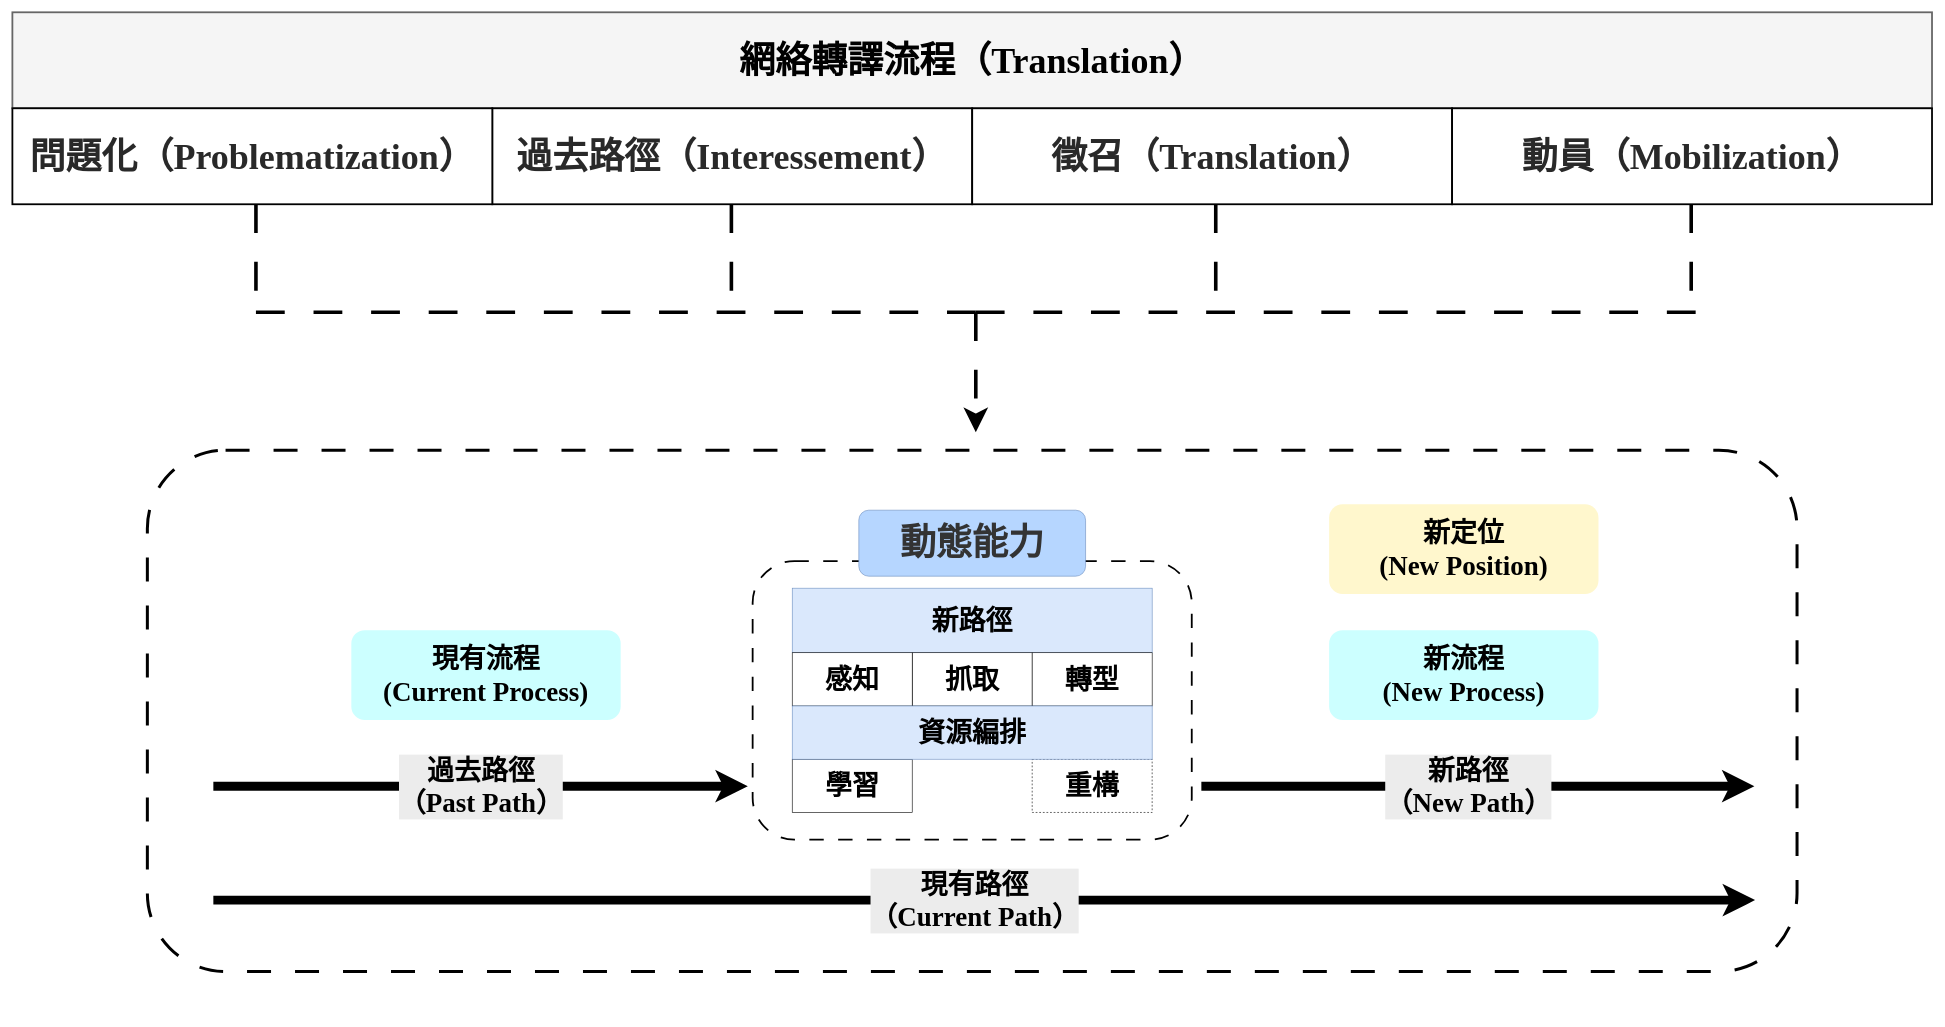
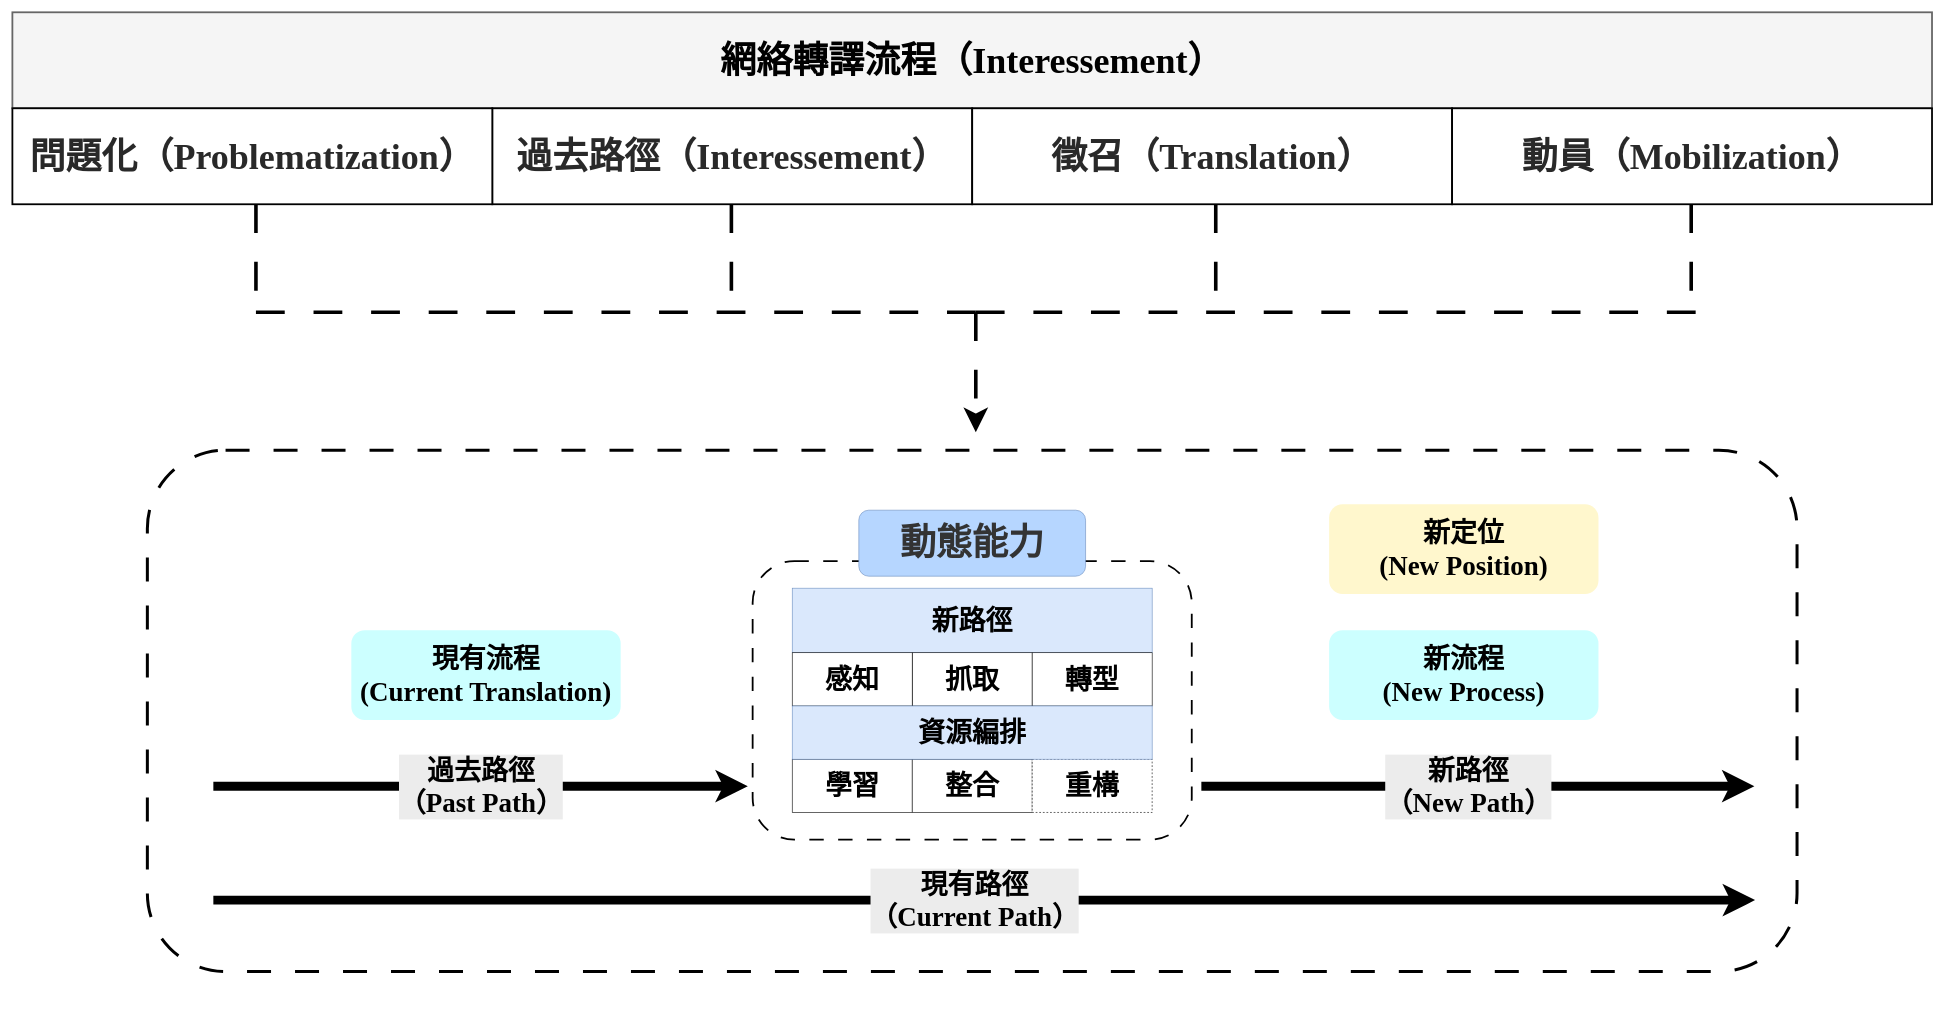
node "網絡轉譯流程（Translation）": label "網絡轉譯流程（Translation）" -> "網絡轉譯流程（Interessement）"
node "現有流程 (Current Process)": label "現有流程 (Current Process)" -> "現有流程 (Current Translation)"
node "整合": added
